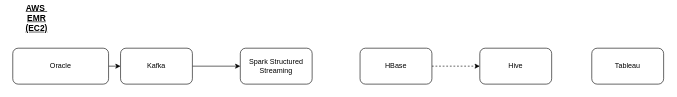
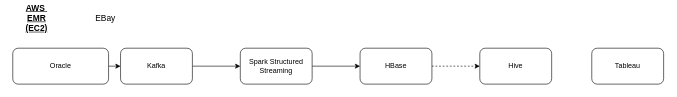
node "EBay": added
edge "Spark Structured Streaming" -> "HBase": added
